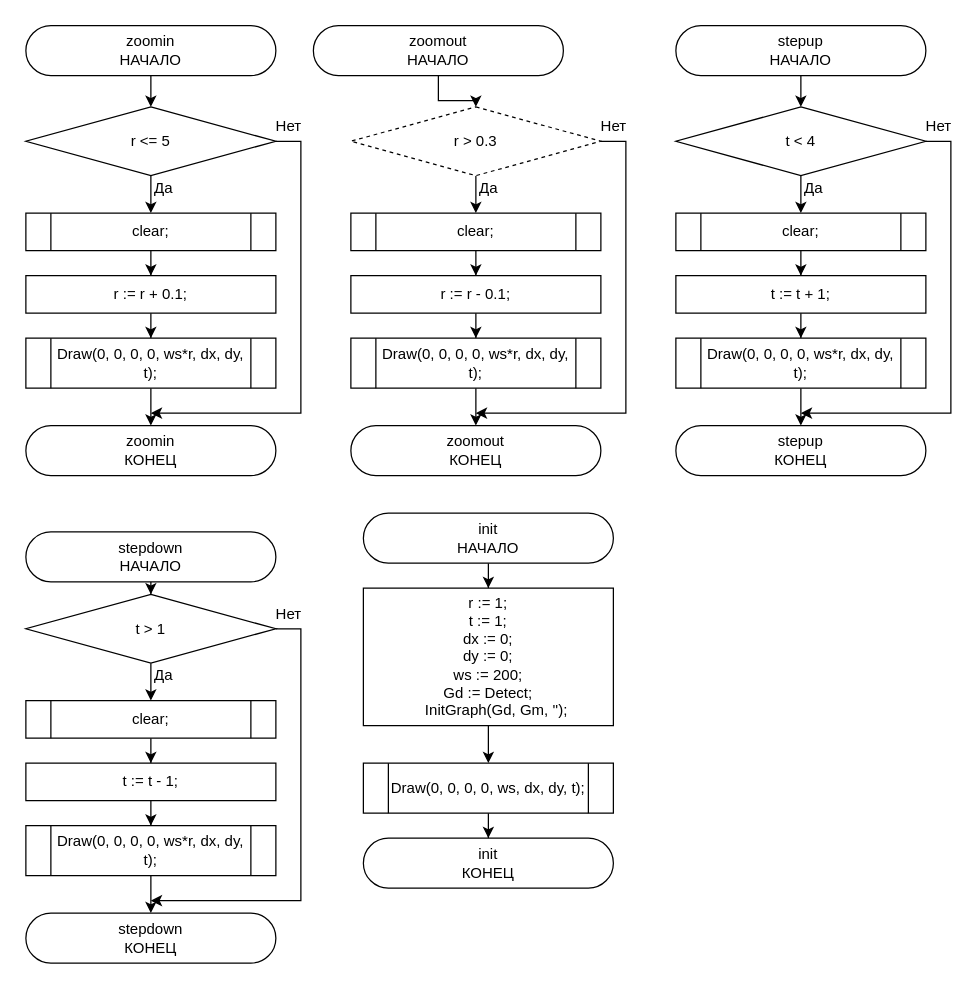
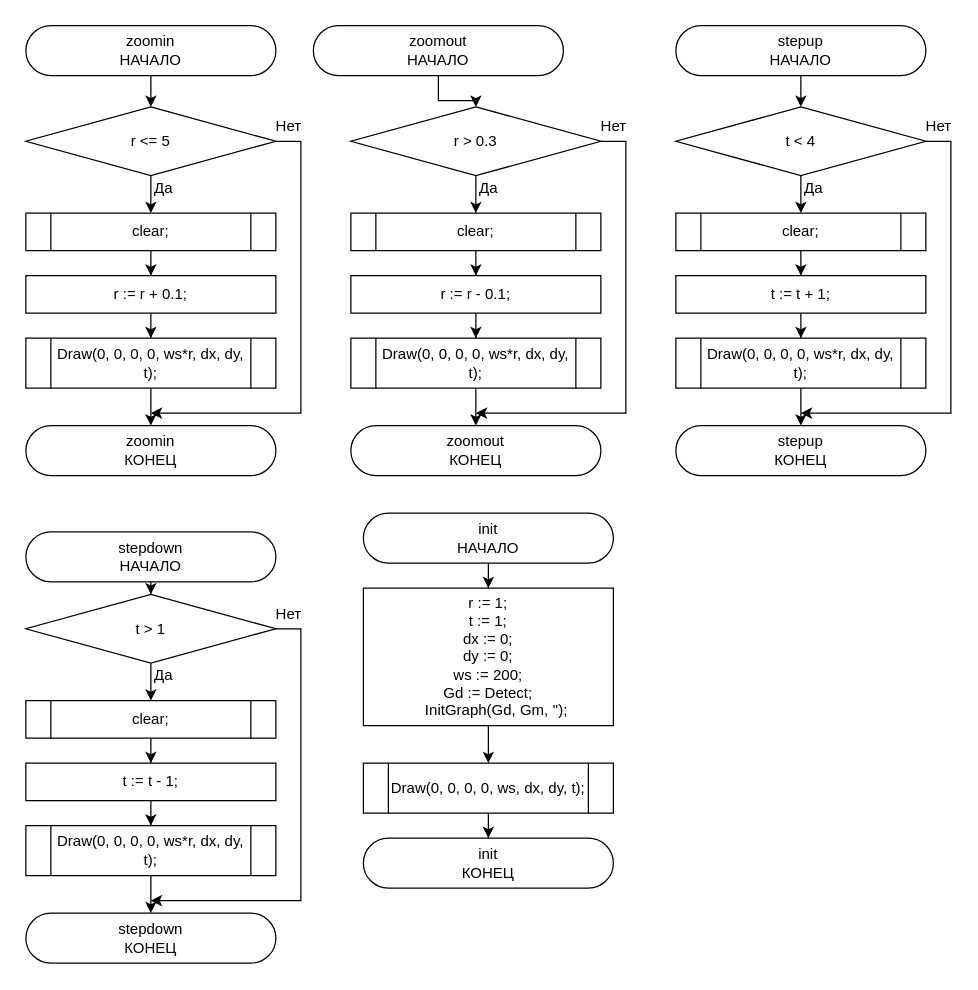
node "r > 0.3": style dashed -> solid
